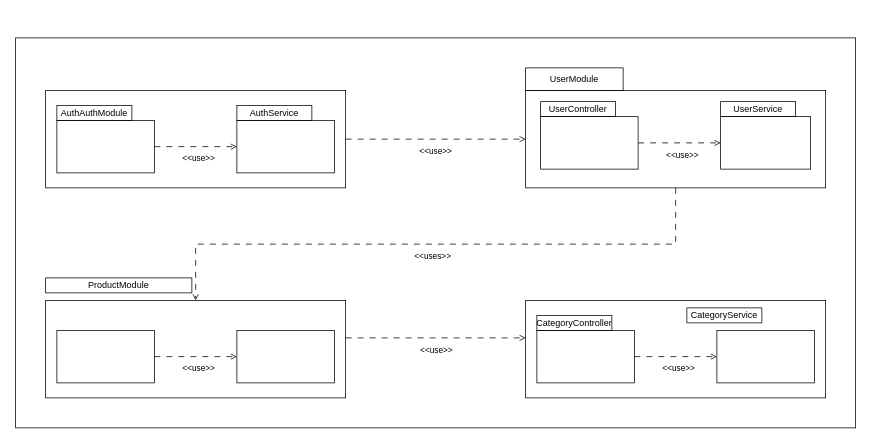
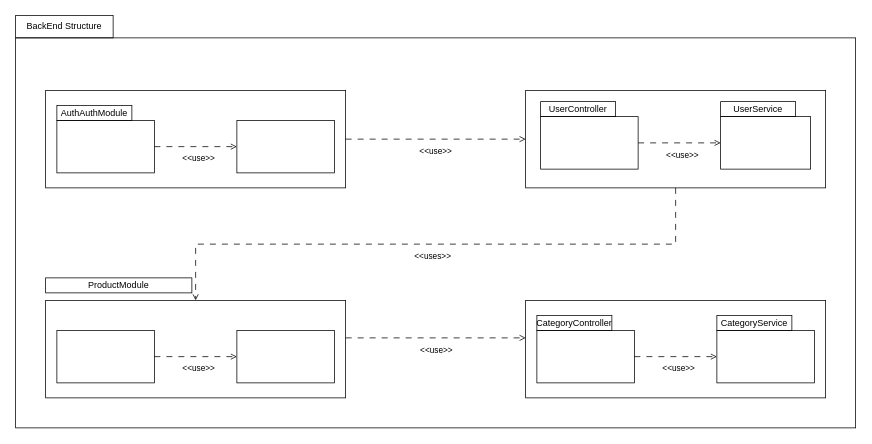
node "BackEnd Structure": added
node "UserModule": removed
node "AuthService": removed
node "CategoryService": moved (724, 315) -> (754, 323)
